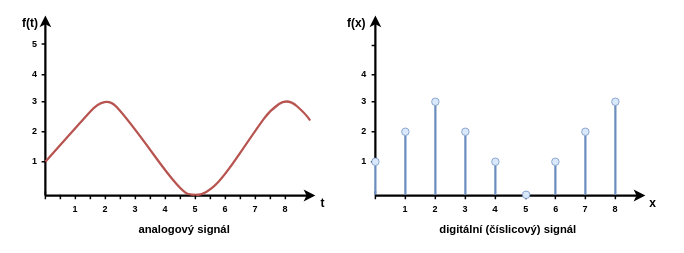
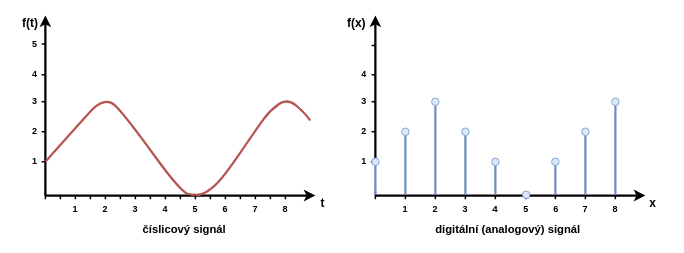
node "analogový signál": label "analogový signál" -> "číslicový signál"
node "digitální (číslicový) signál": label "digitální (číslicový) signál" -> "digitální (analogový) signál"
